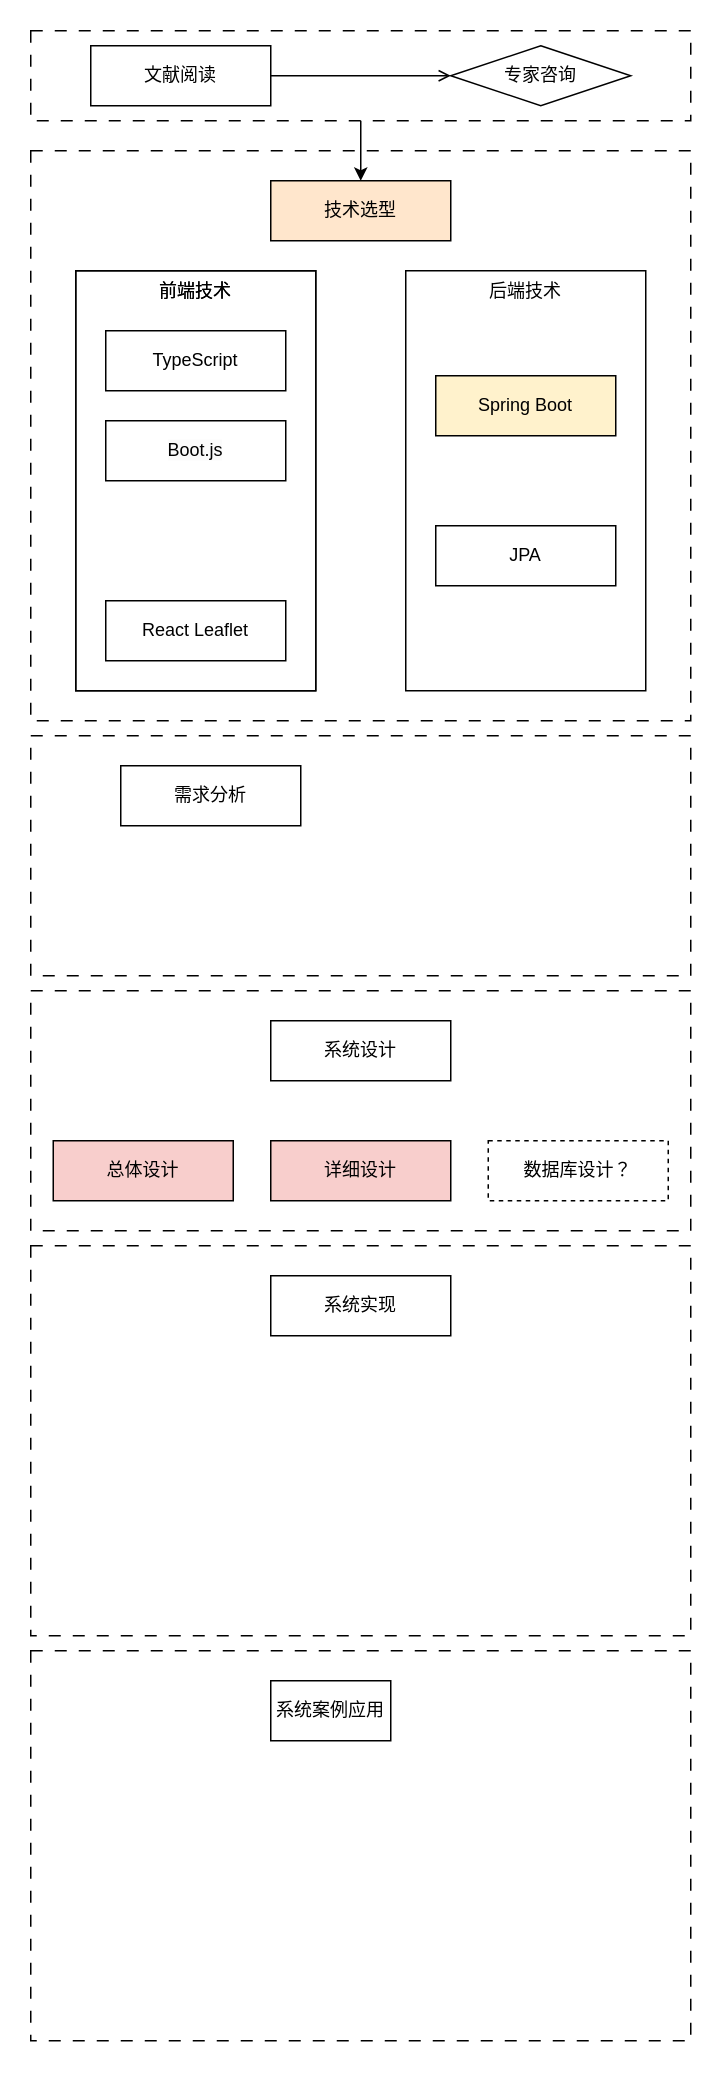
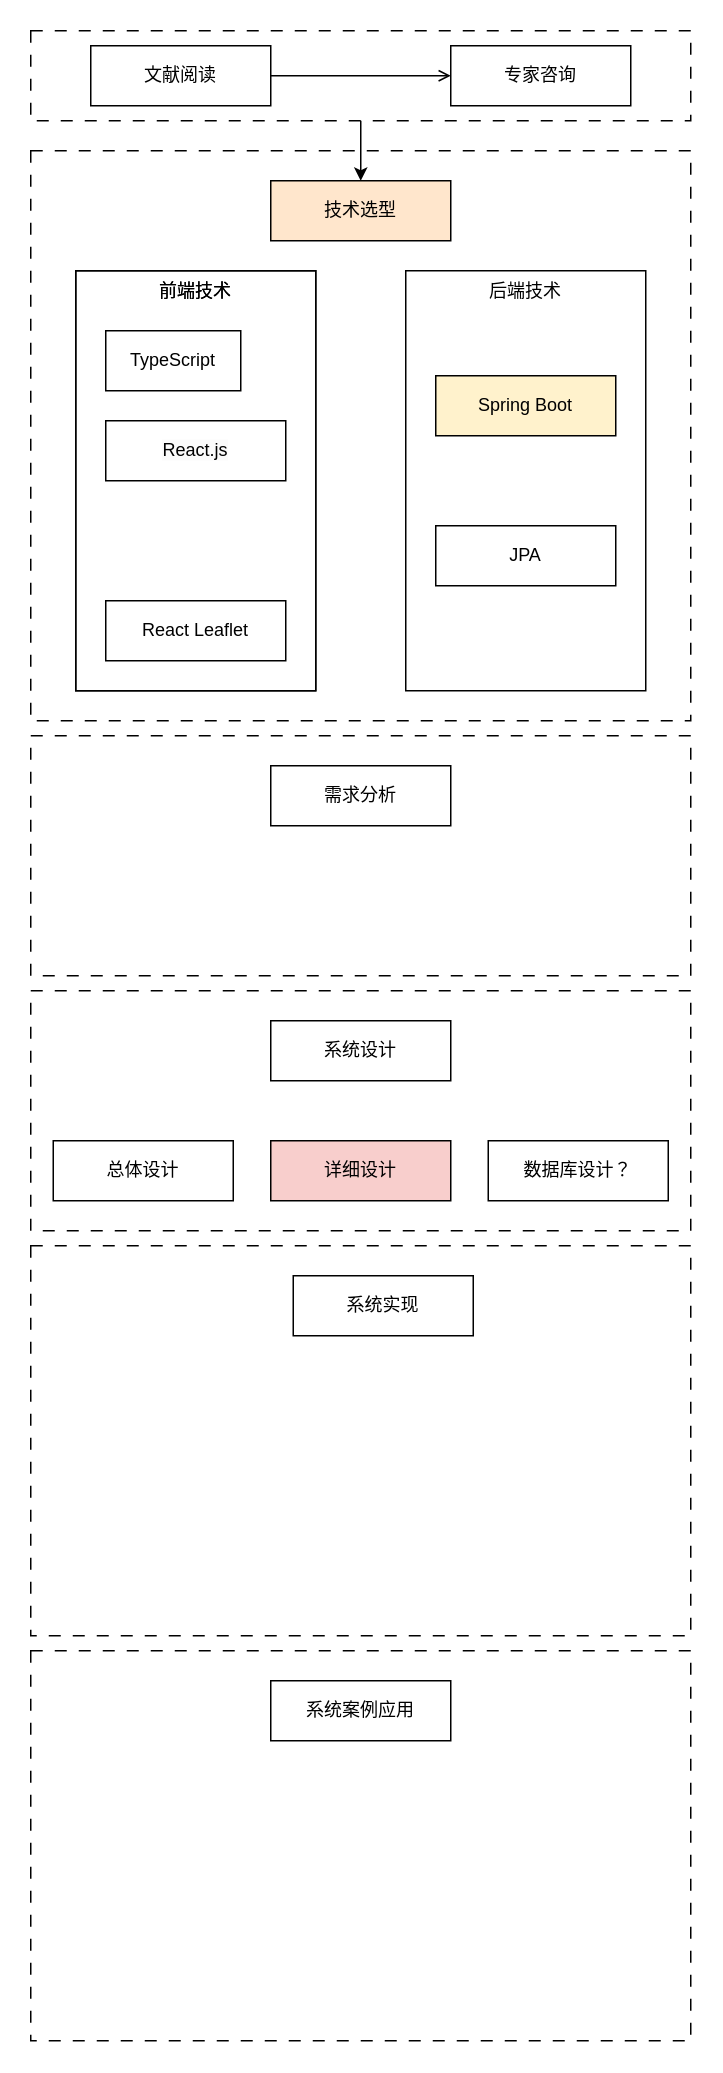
node "专家咨询": shape diamond -> rectangle
node "TypeScript": size 180x60 -> 135x60
node "Boot.js": label "Boot.js" -> "React.js"
node "需求分析": moved (211, 796) -> (361, 796)
node "总体设计": fillcolor #f8cecc -> #ffffff
node "数据库设计？": style dashed -> solid
node "系统实现": moved (361, 1306) -> (383, 1306)
node "系统案例应用": size 120x60 -> 180x60
